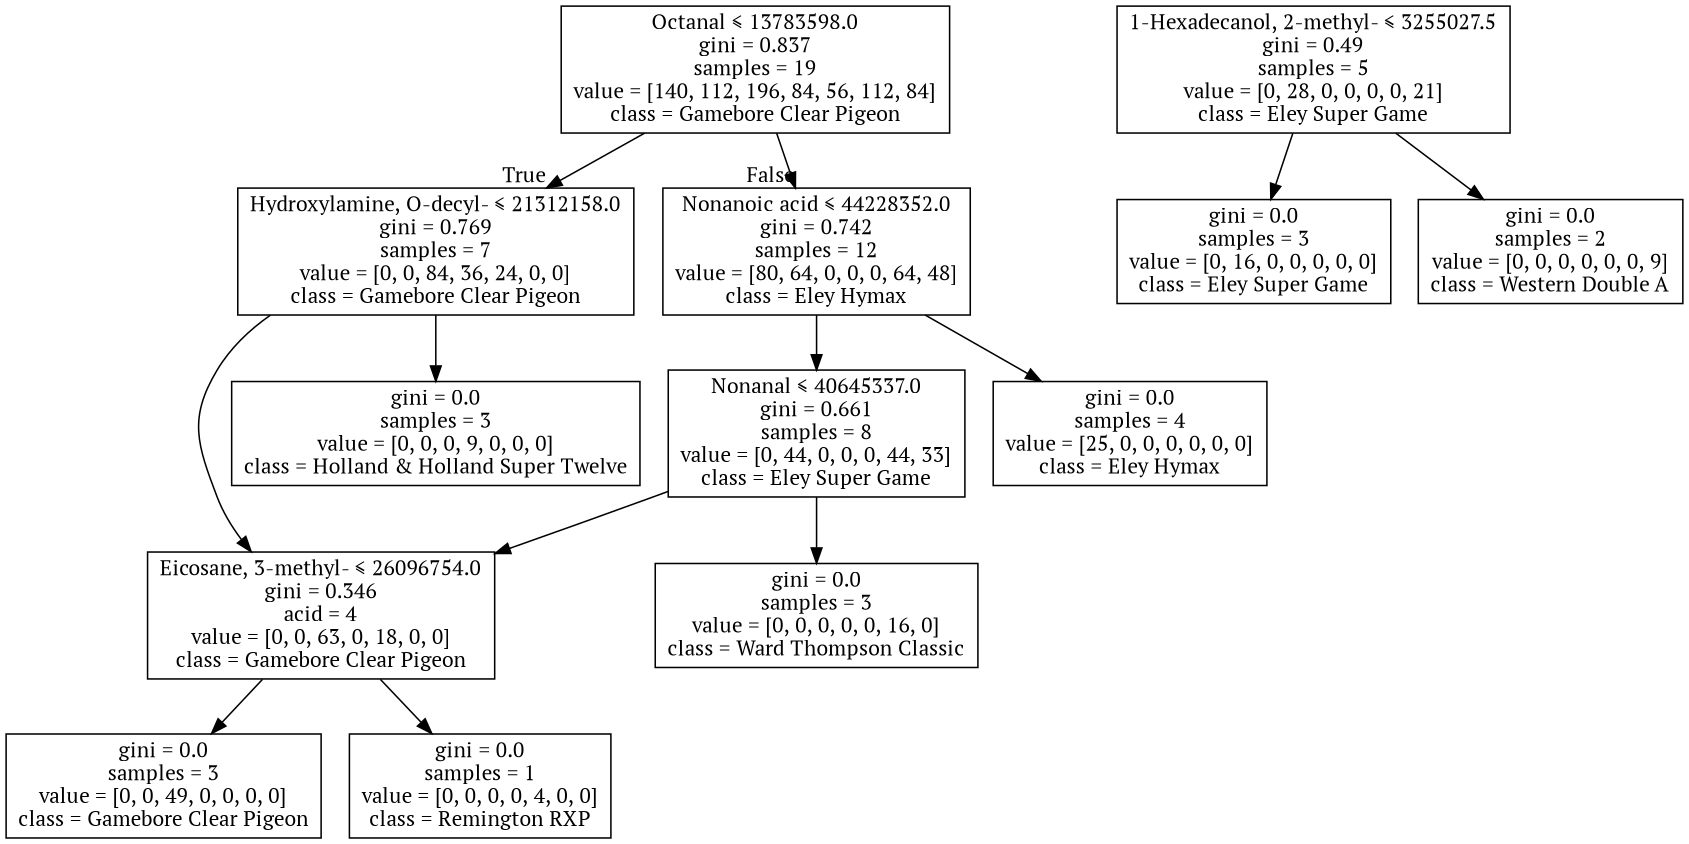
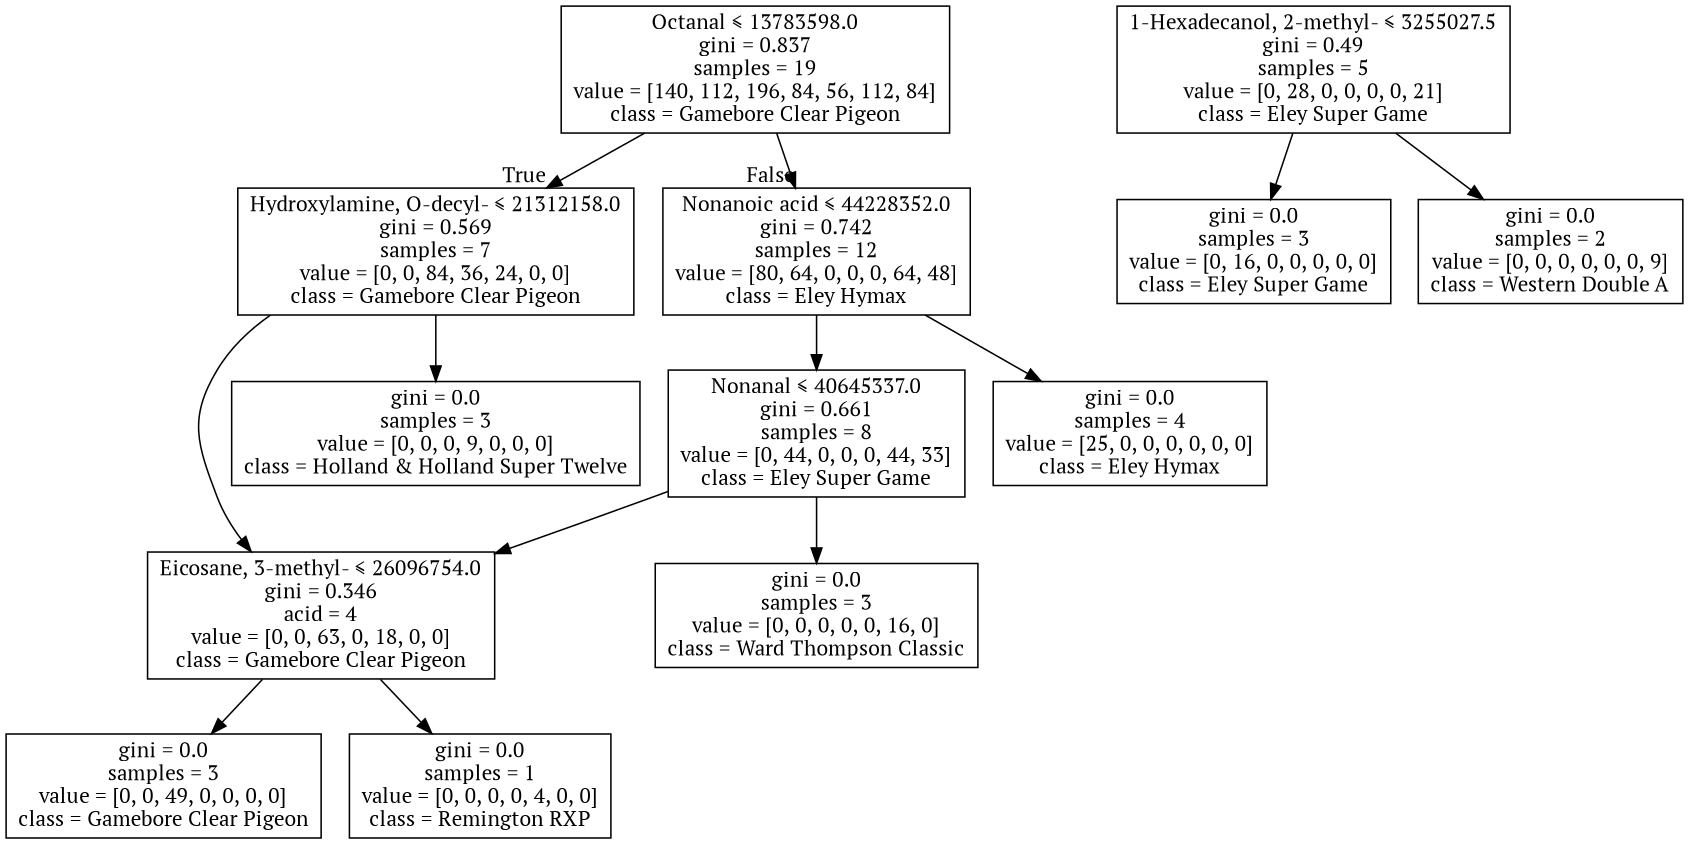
node "Hydroxylamine, O-decyl- ≤ 21312158.0": text "gini = 0.769" -> "gini = 0.569"
